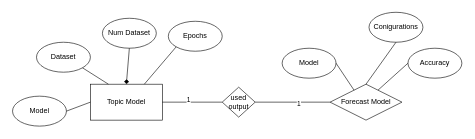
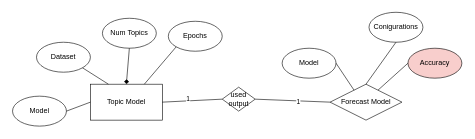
node "Num Dataset": label "Num Dataset" -> "Num Topics"
node "Accuracy": fillcolor #ffffff -> #f8cecc
node "used output": size 33x30 -> 33x24
